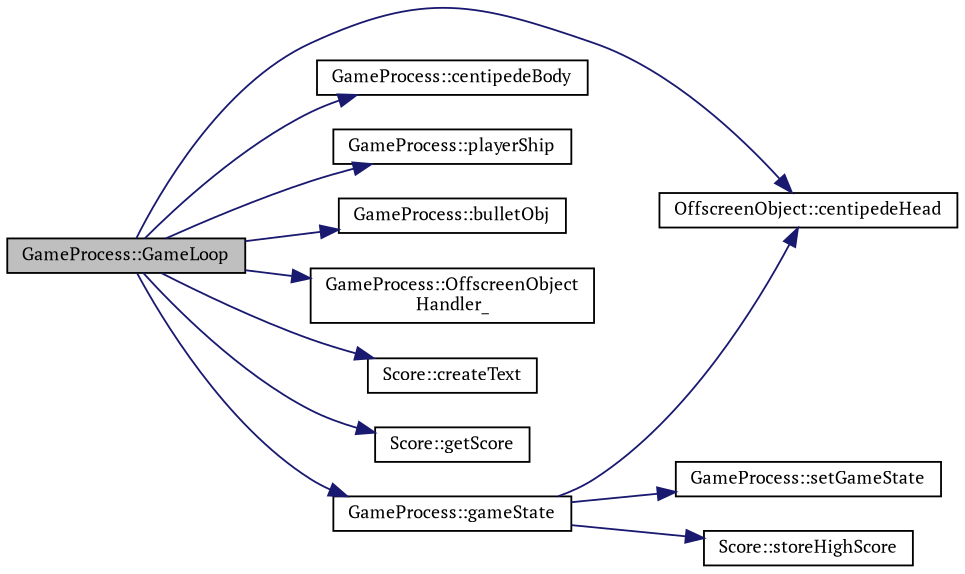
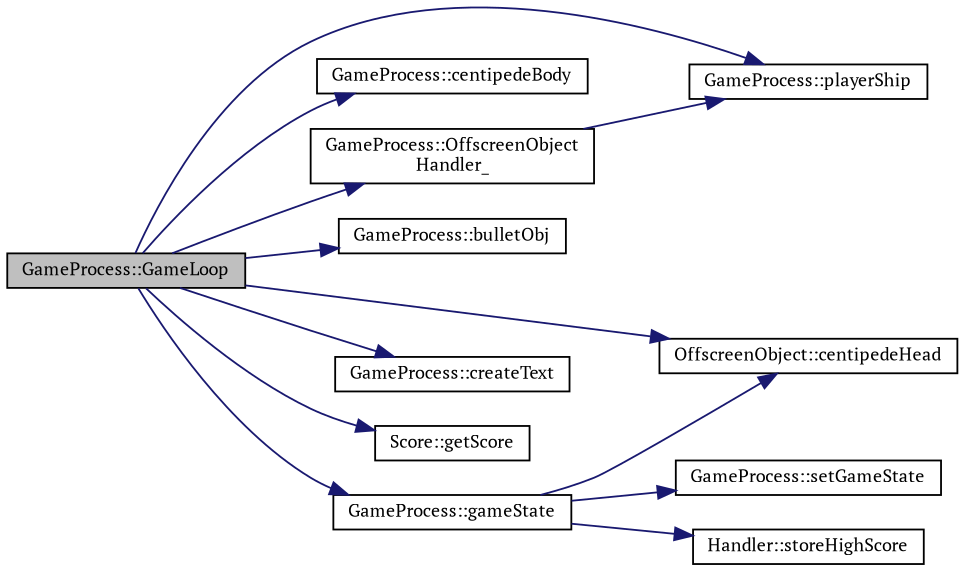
edge "GameProcess::OffscreenObject Handler_" -> "GameProcess::playerShip": added
node "Score::createText": label "Score::createText" -> "GameProcess::createText"
node "Score::storeHighScore": label "Score::storeHighScore" -> "Handler::storeHighScore"
